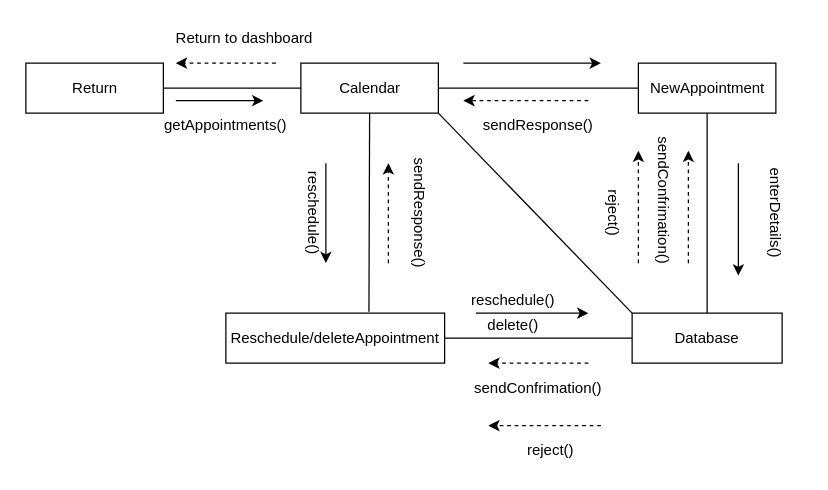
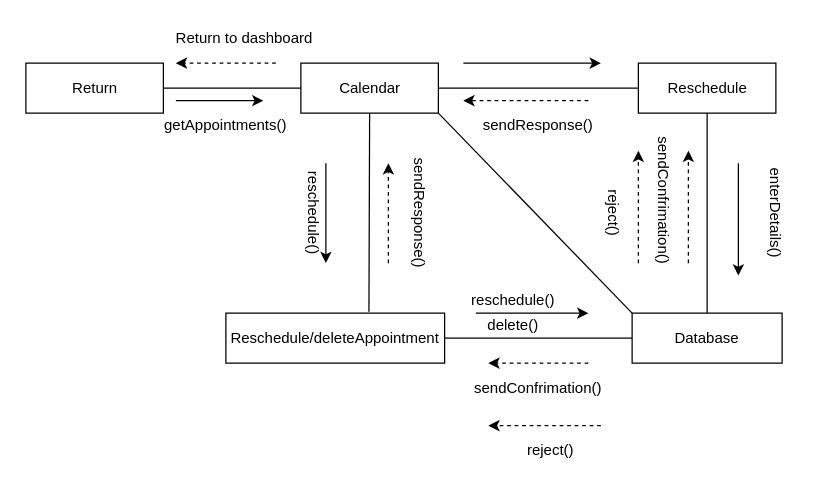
node "NewAppointment": label "NewAppointment" -> "Reschedule"
